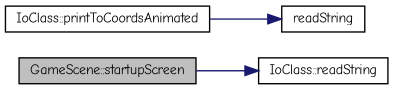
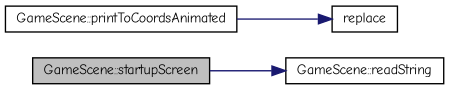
node "IoClass::printToCoordsAnimated": label "IoClass::printToCoordsAnimated" -> "GameScene::printToCoordsAnimated"
node "readString": label "readString" -> "replace"
node "IoClass::readString": label "IoClass::readString" -> "GameScene::readString"
